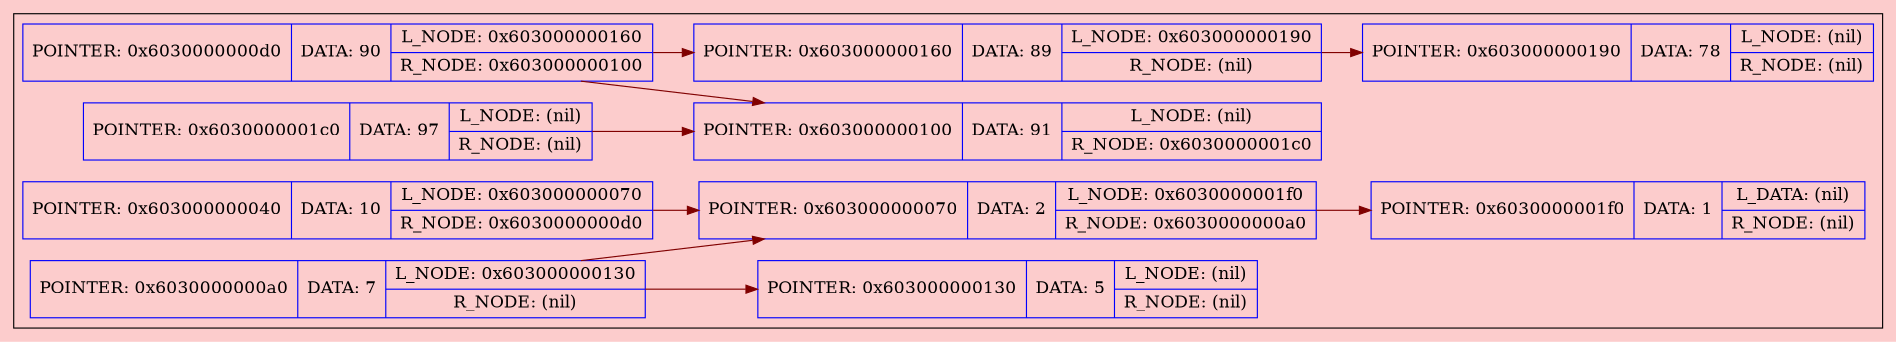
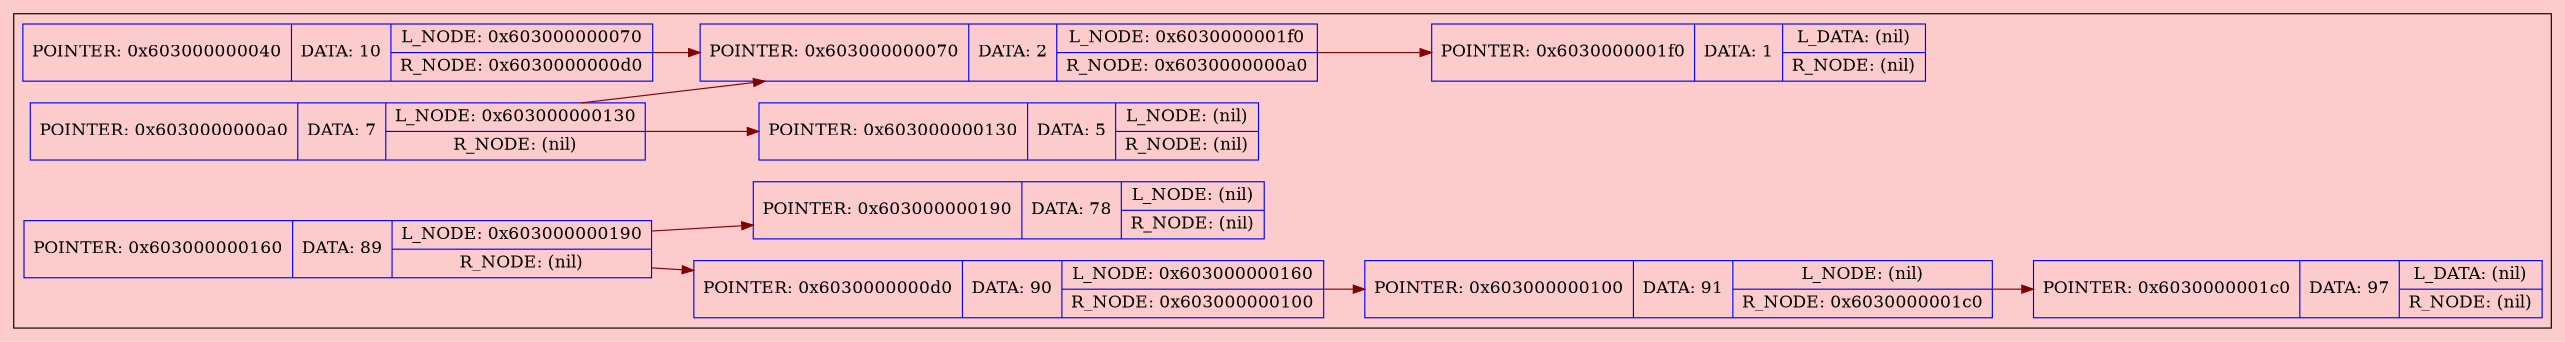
edge "POINTER: 0x6030000000d0" -> "POINTER: 0x603000000160": reversed
node "POINTER: 0x6030000001c0": text "L_NODE: (nil)" -> "L_DATA: (nil)"
edge "POINTER: 0x6030000001c0" -> "POINTER: 0x603000000100": reversed
